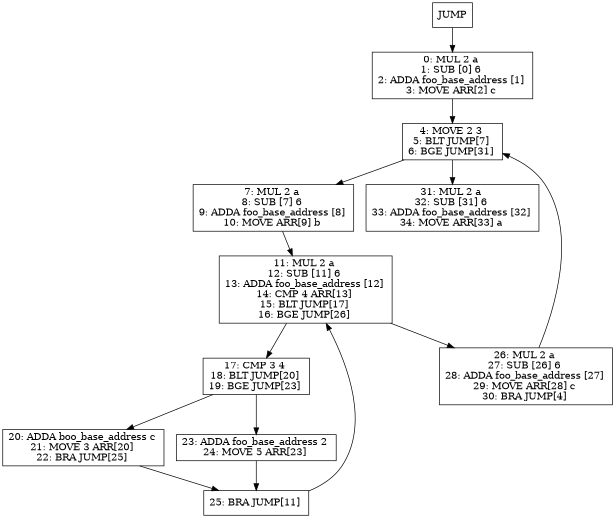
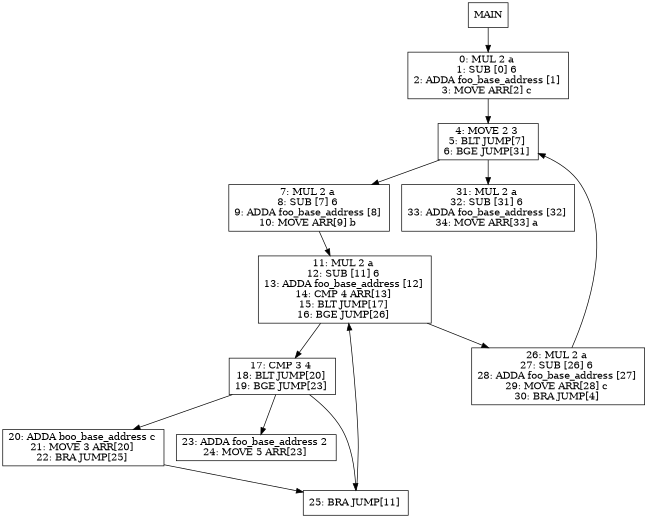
node "JUMP": label "JUMP" -> "MAIN"
edge "23: ADDA foo_base_address 2 24: MOVE 5 ARR[23]" -> "25: BRA JUMP[11]": now "17: CMP 3 4 18: BLT JUMP[20] 19: BGE JUMP[23]" -> "25: BRA JUMP[11]"
